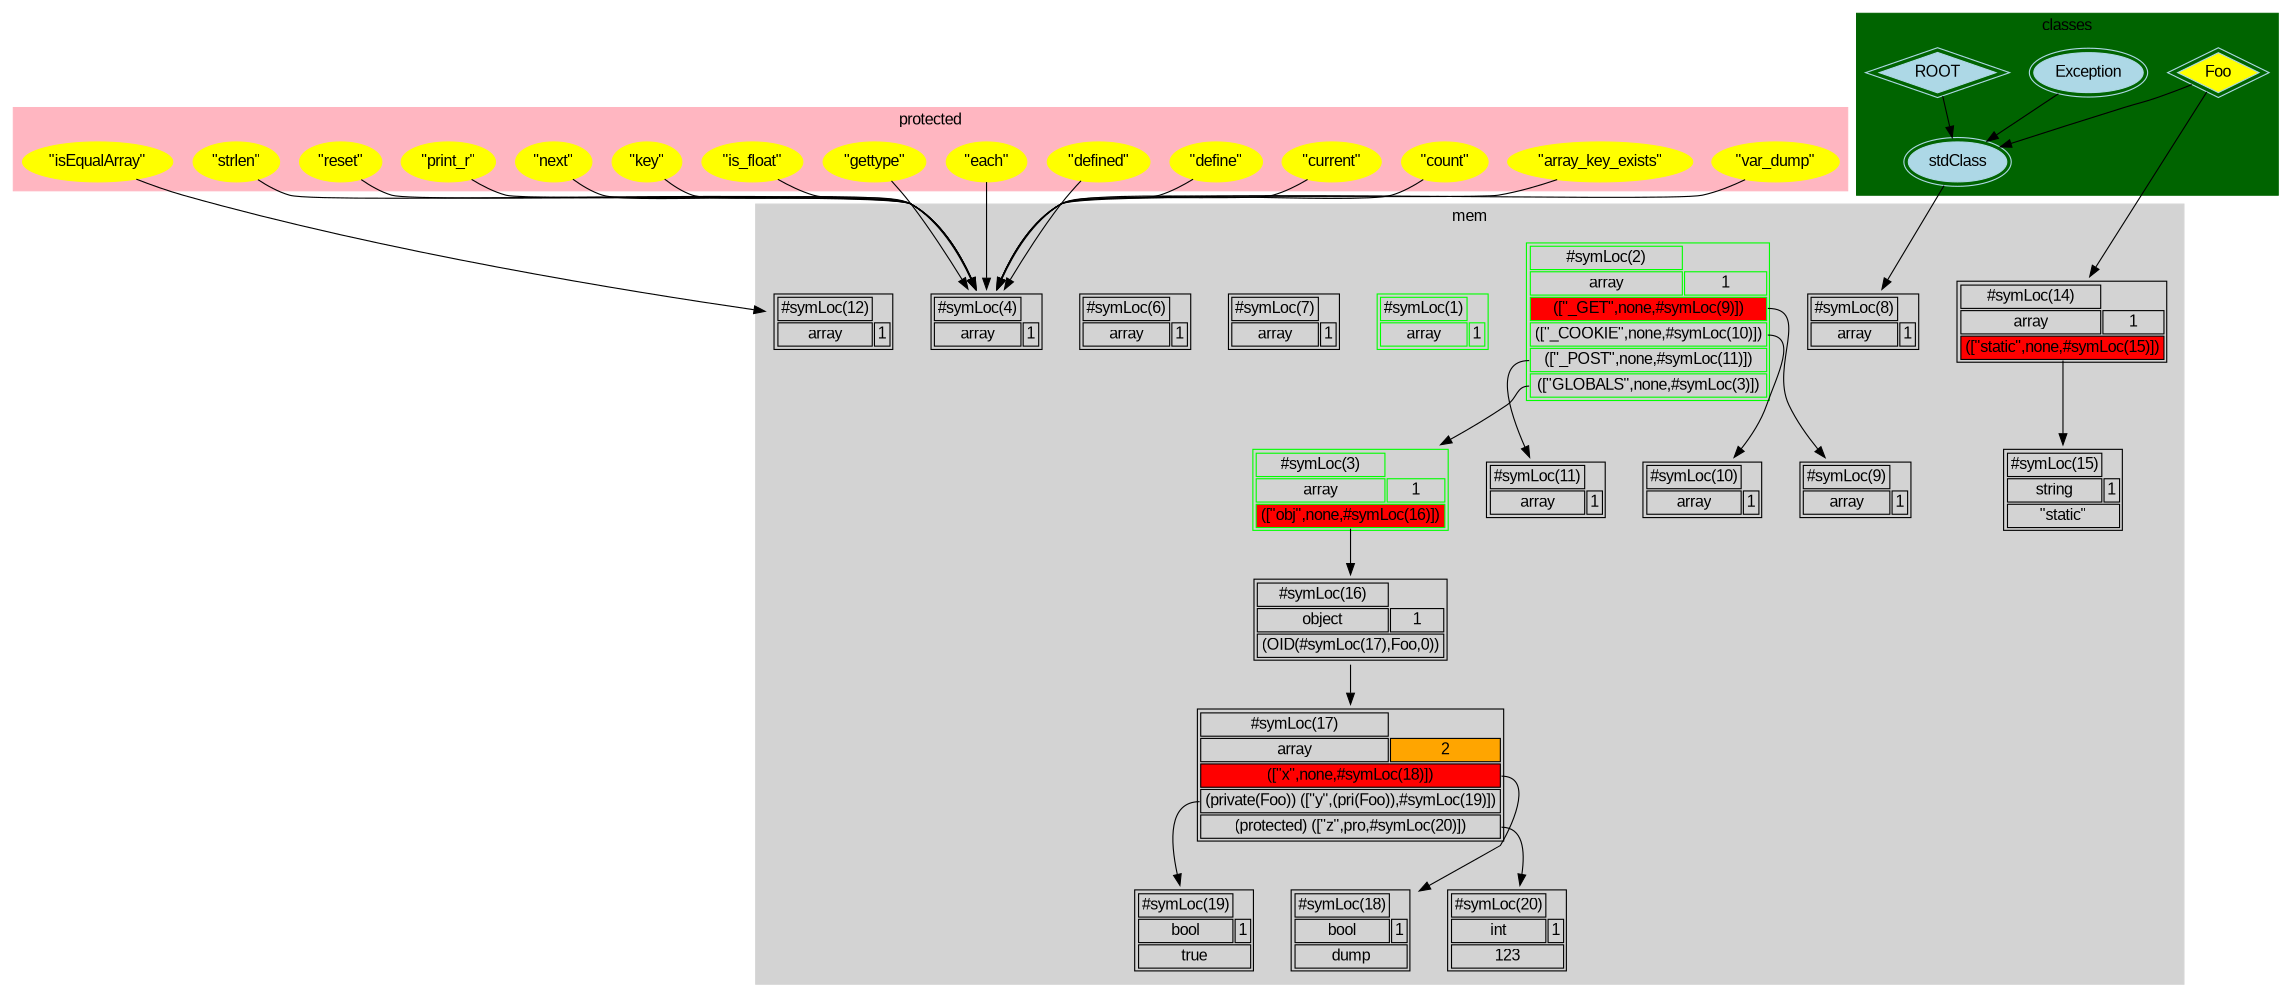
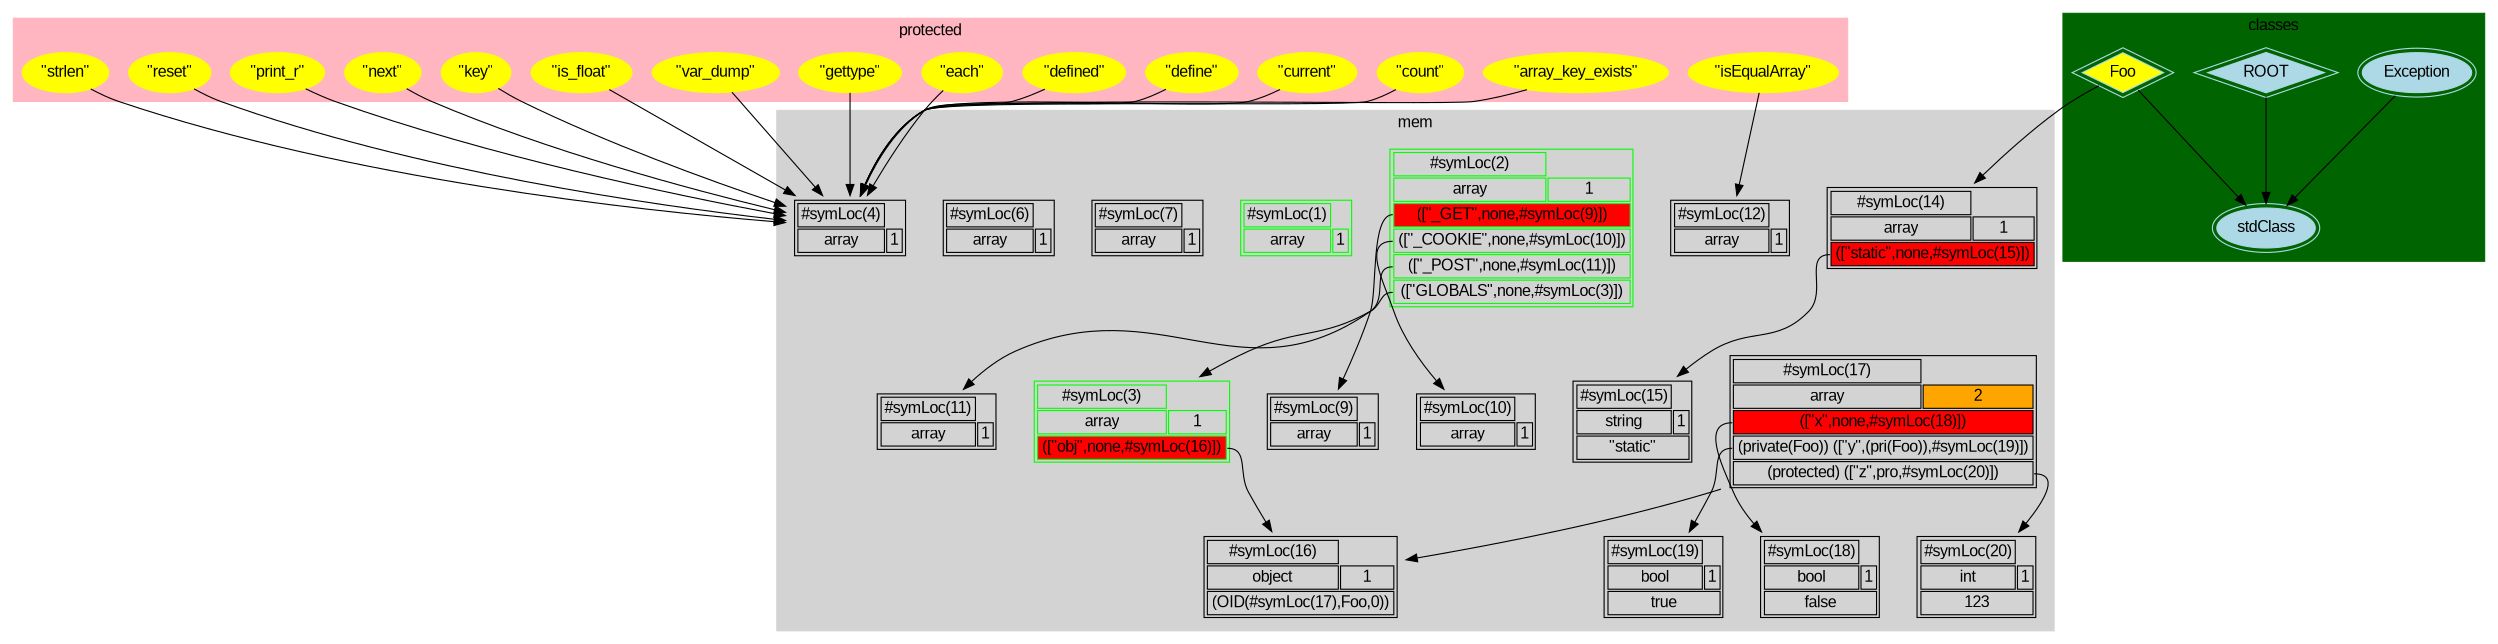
node "#symLoc(8)": removed
edge "#symLoc(16)" -> "#symLoc(17)": reversed
node "#symLoc(18)": text "dump" -> "false"
